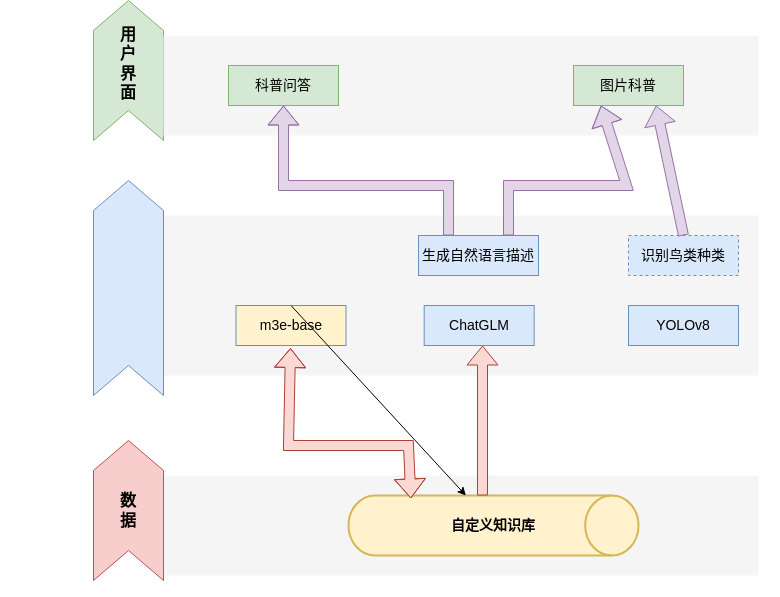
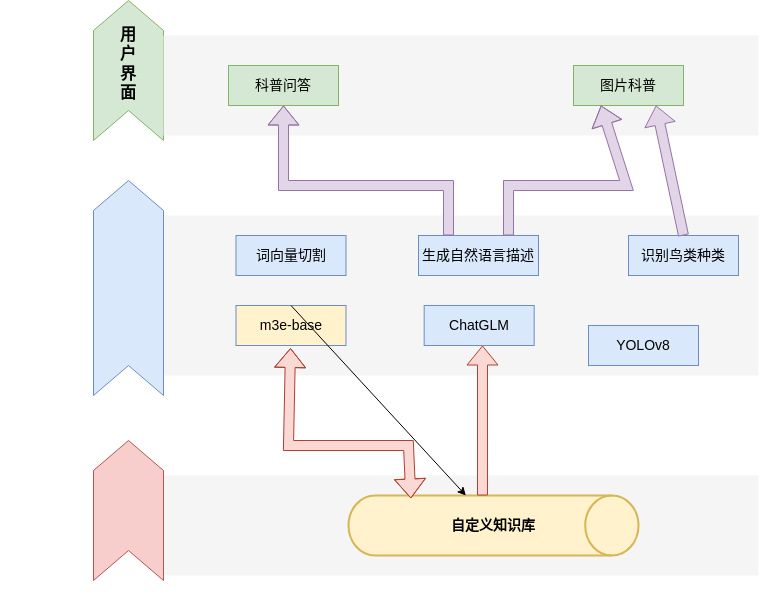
node "词向量切割": added
node "识别鸟类种类": style dashed -> solid
node "YOLOv8": moved (684, 326) -> (644, 346)
node "数 据": removed
